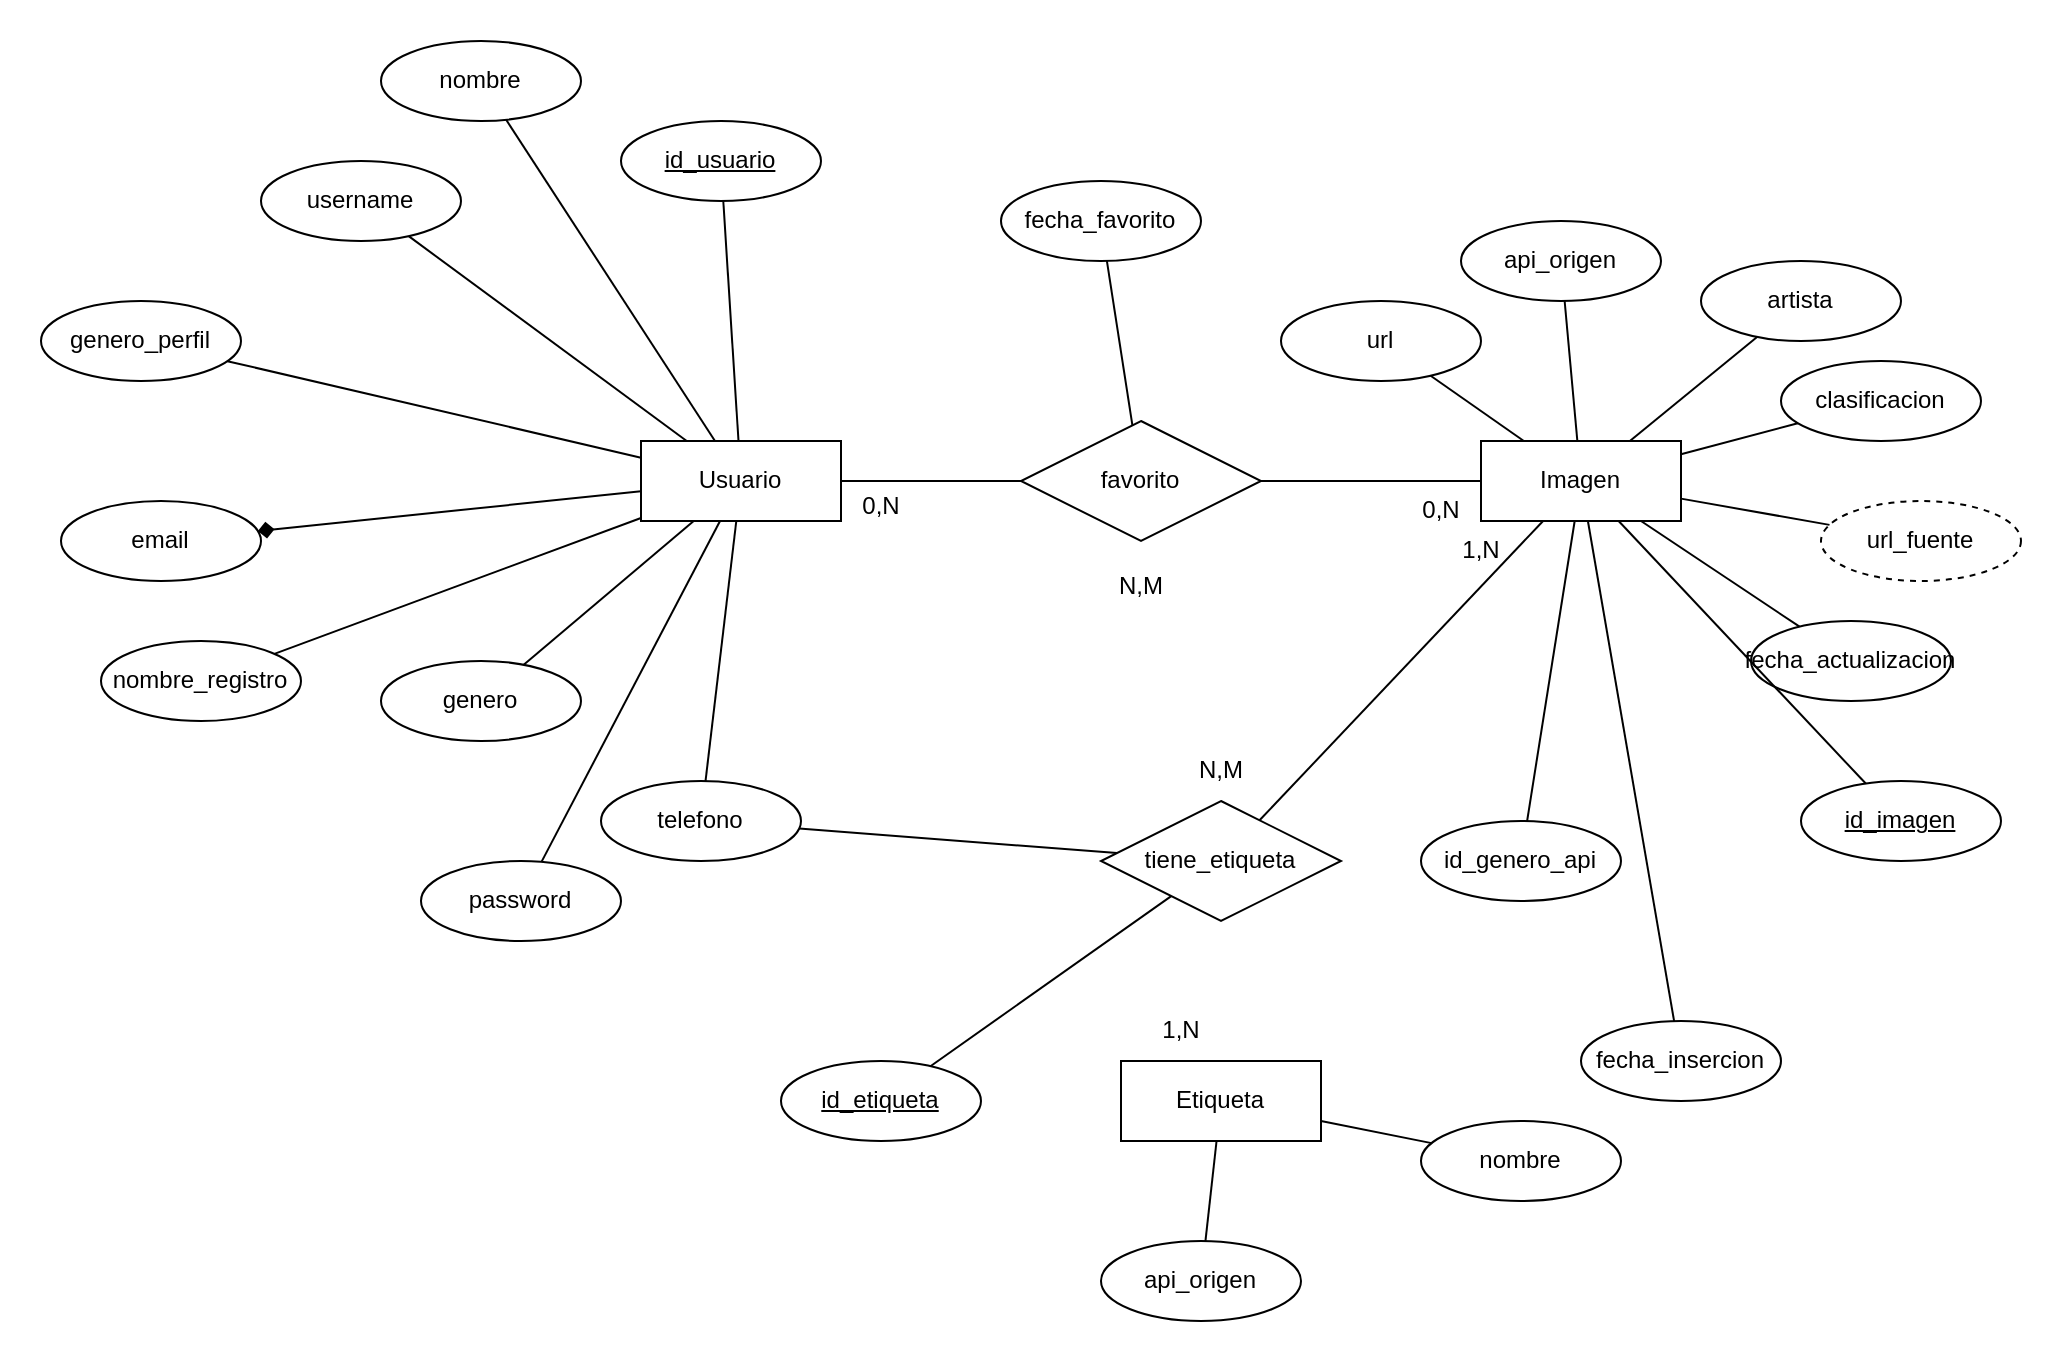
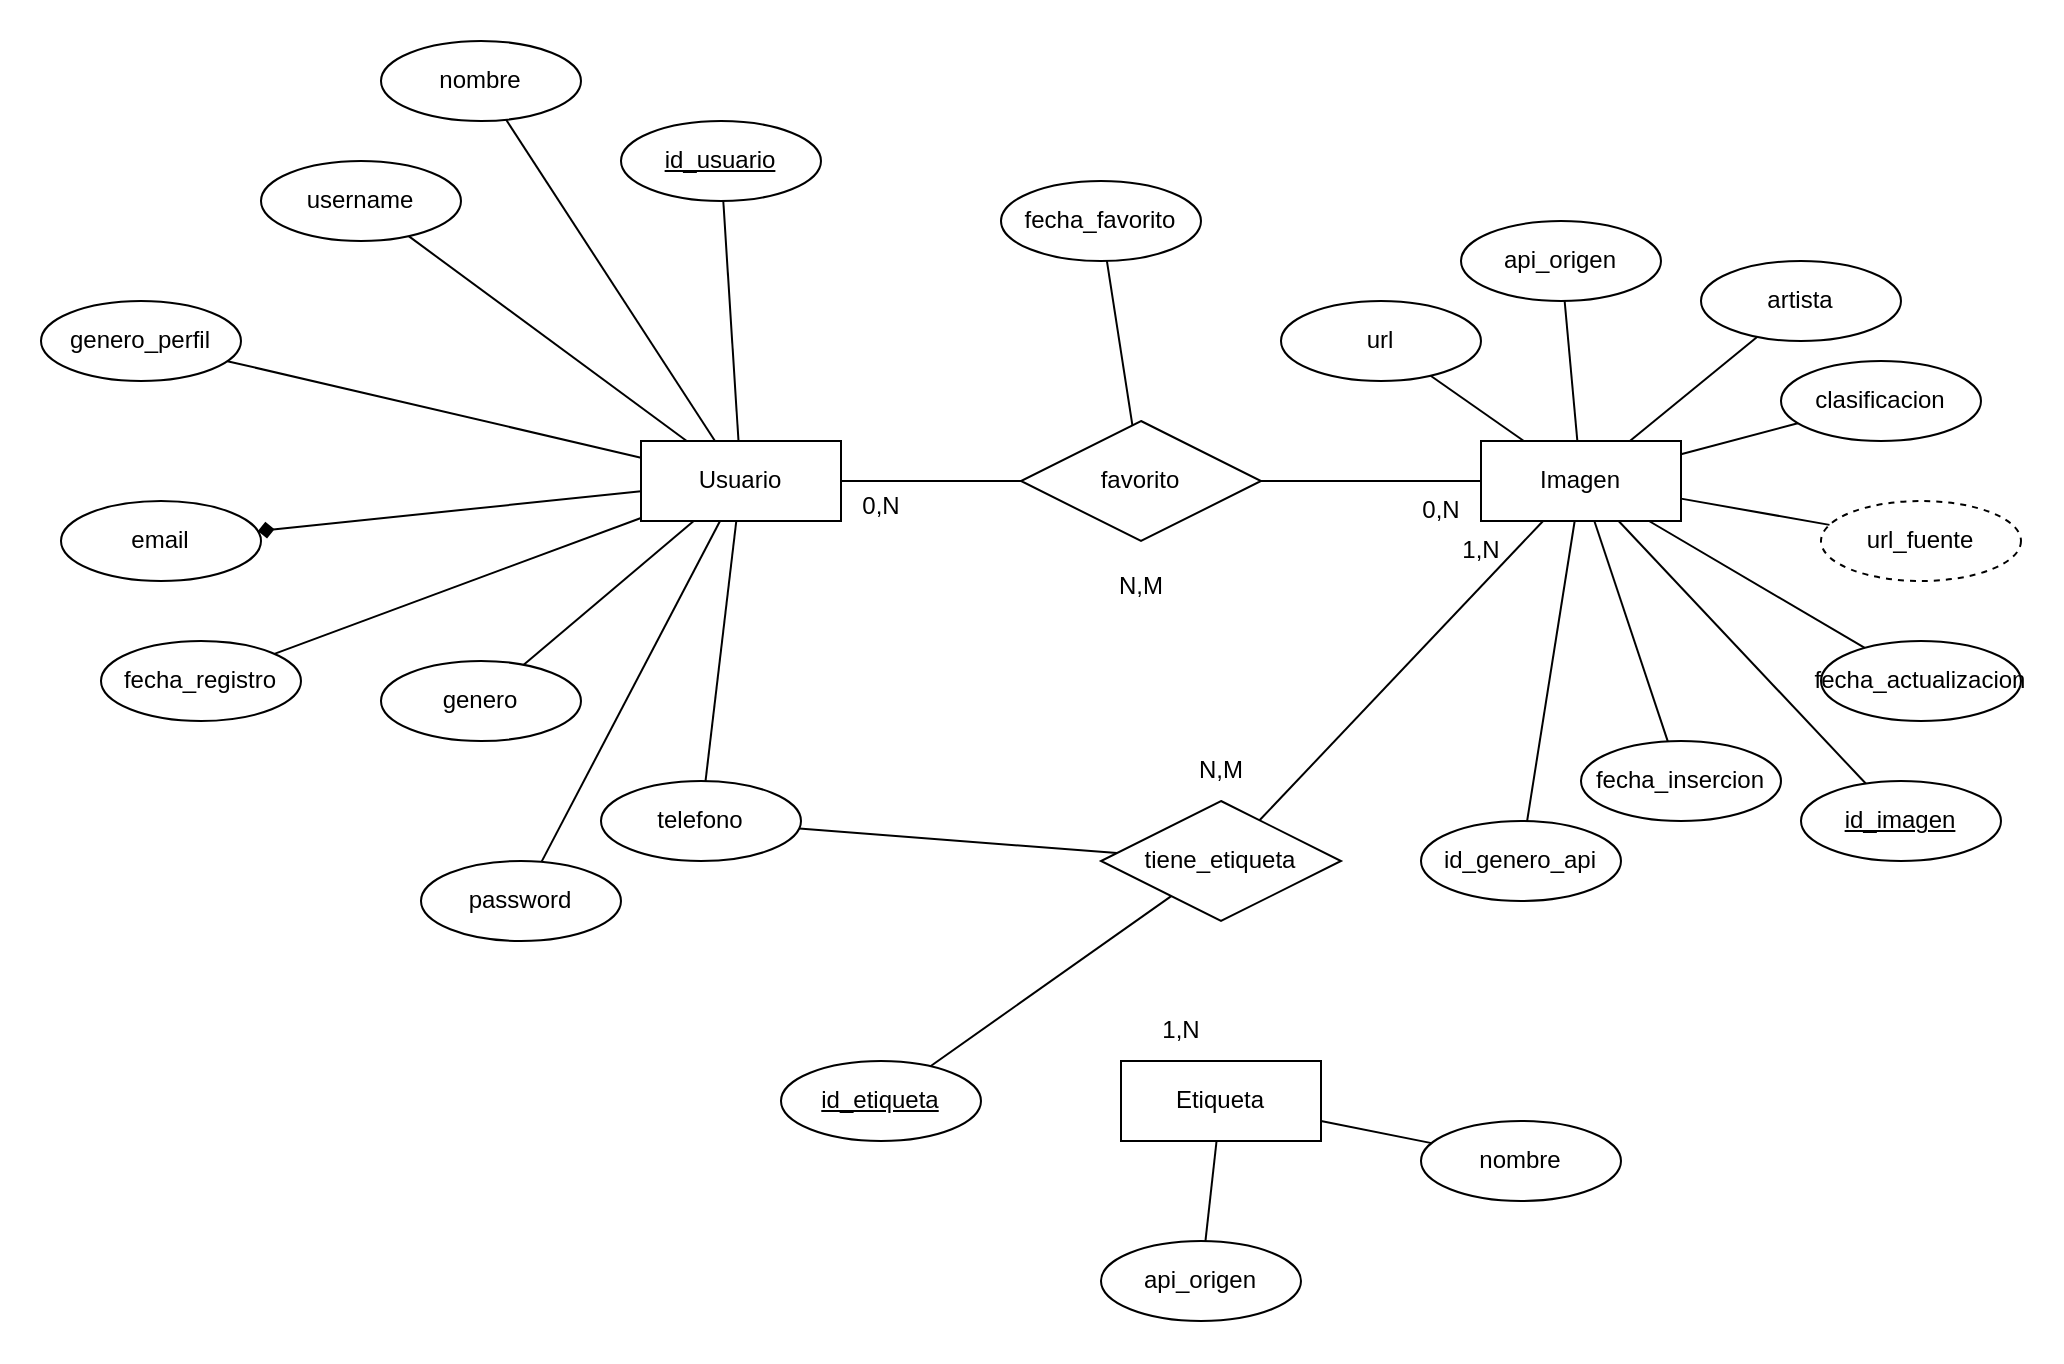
node "fecha_actualizacion": moved (1851, 661) -> (1921, 681)
node "nombre_registro": label "nombre_registro" -> "fecha_registro"
node "fecha_insercion": moved (1681, 1061) -> (1681, 781)
